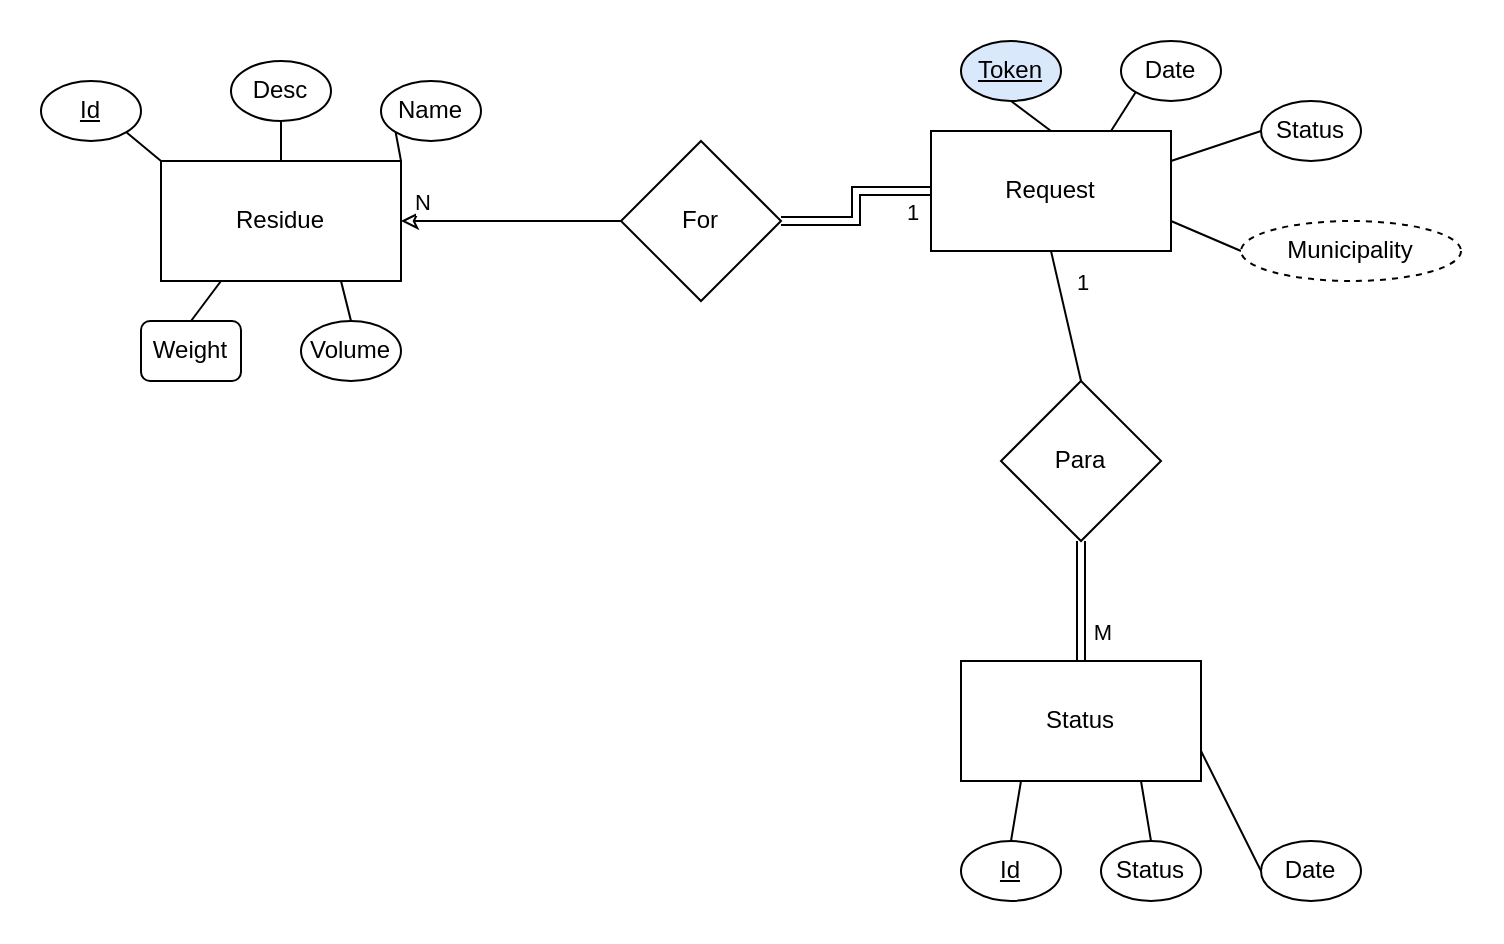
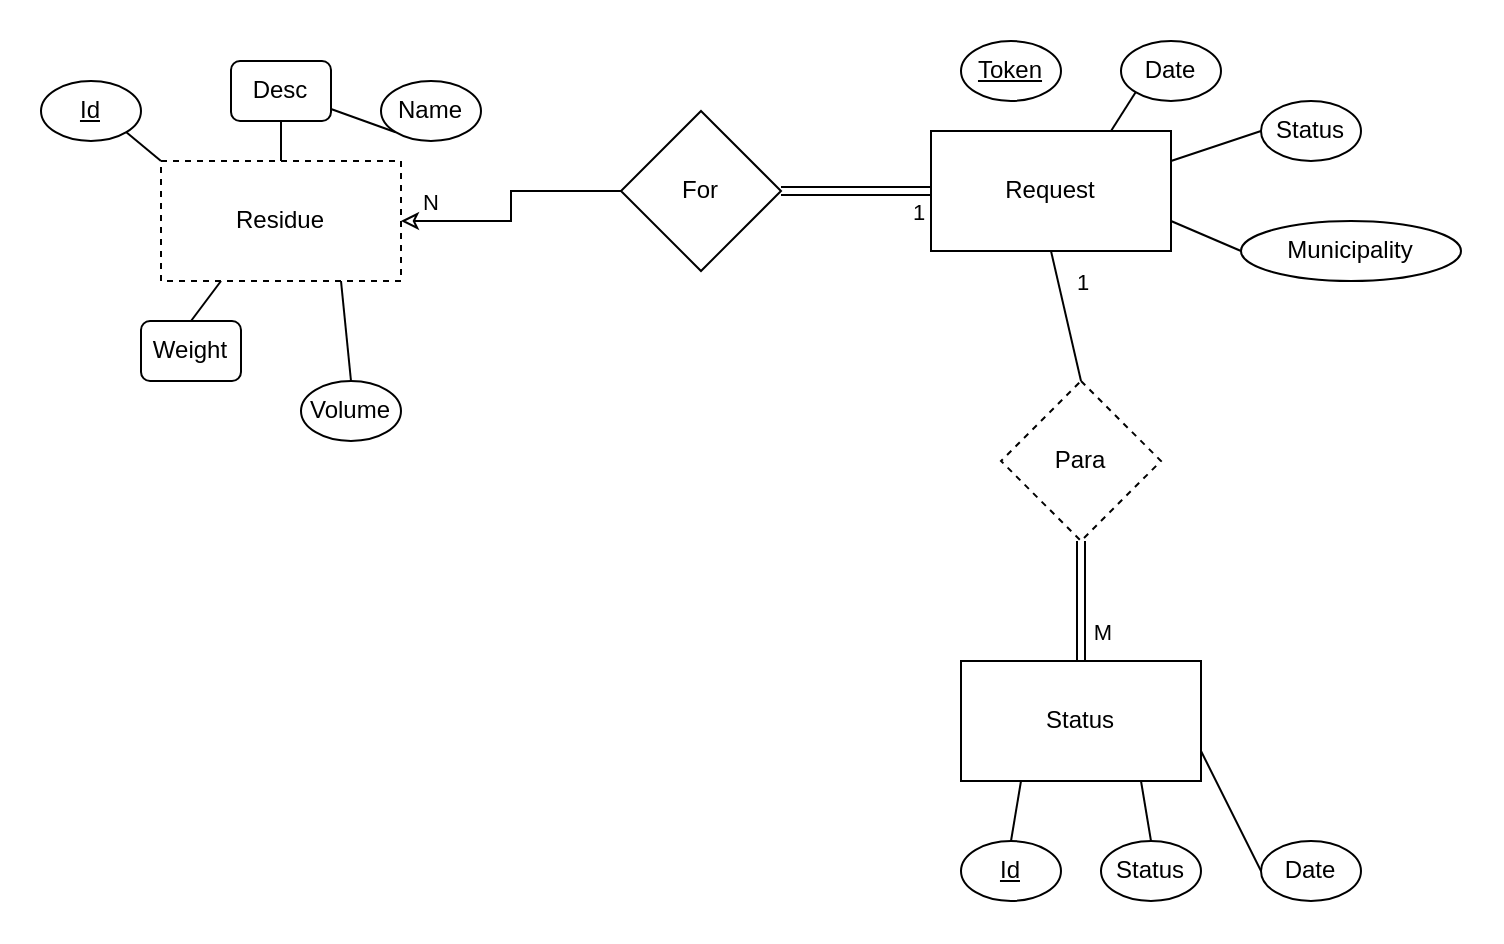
node "Token": fillcolor #dae8fc -> #ffffff
node "Desc": shape ellipse -> rounded rectangle
edge "Token" -- "Request": removed
edge "Name" -- "Residue": now "Name" -- "Desc"
node "Residue": style solid -> dashed
node "For": moved (701, 221) -> (701, 191)
node "Municipality": style dashed -> solid
node "Volume": moved (351, 351) -> (351, 411)
node "Para": style solid -> dashed
